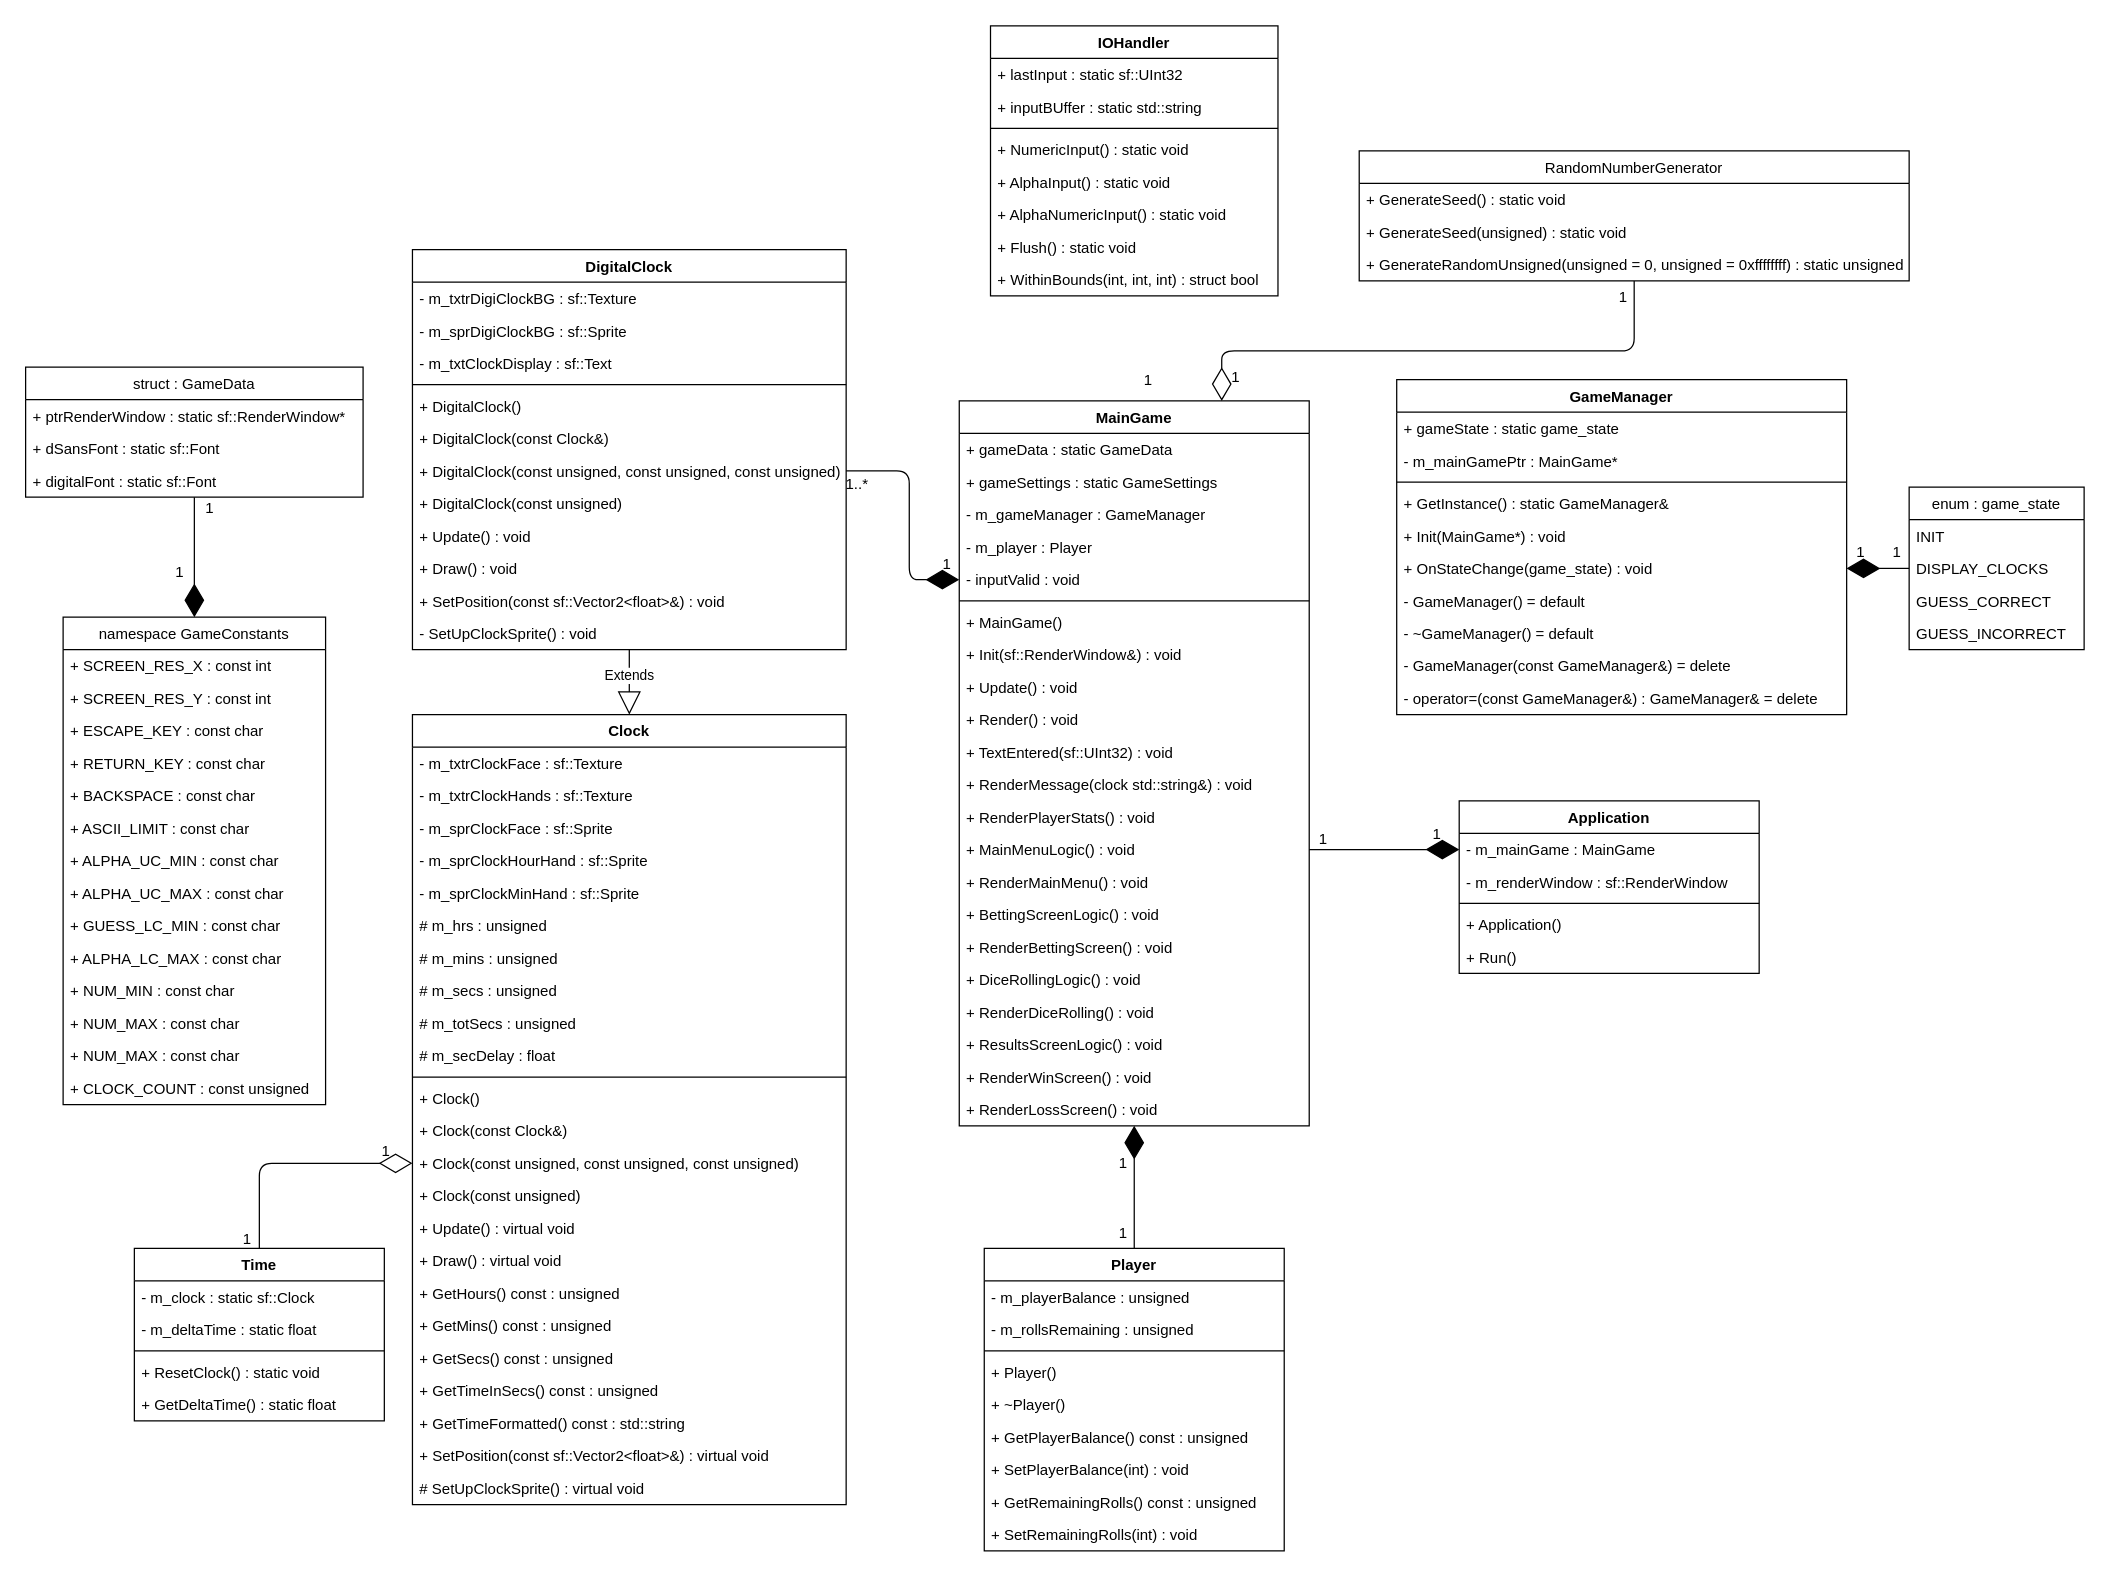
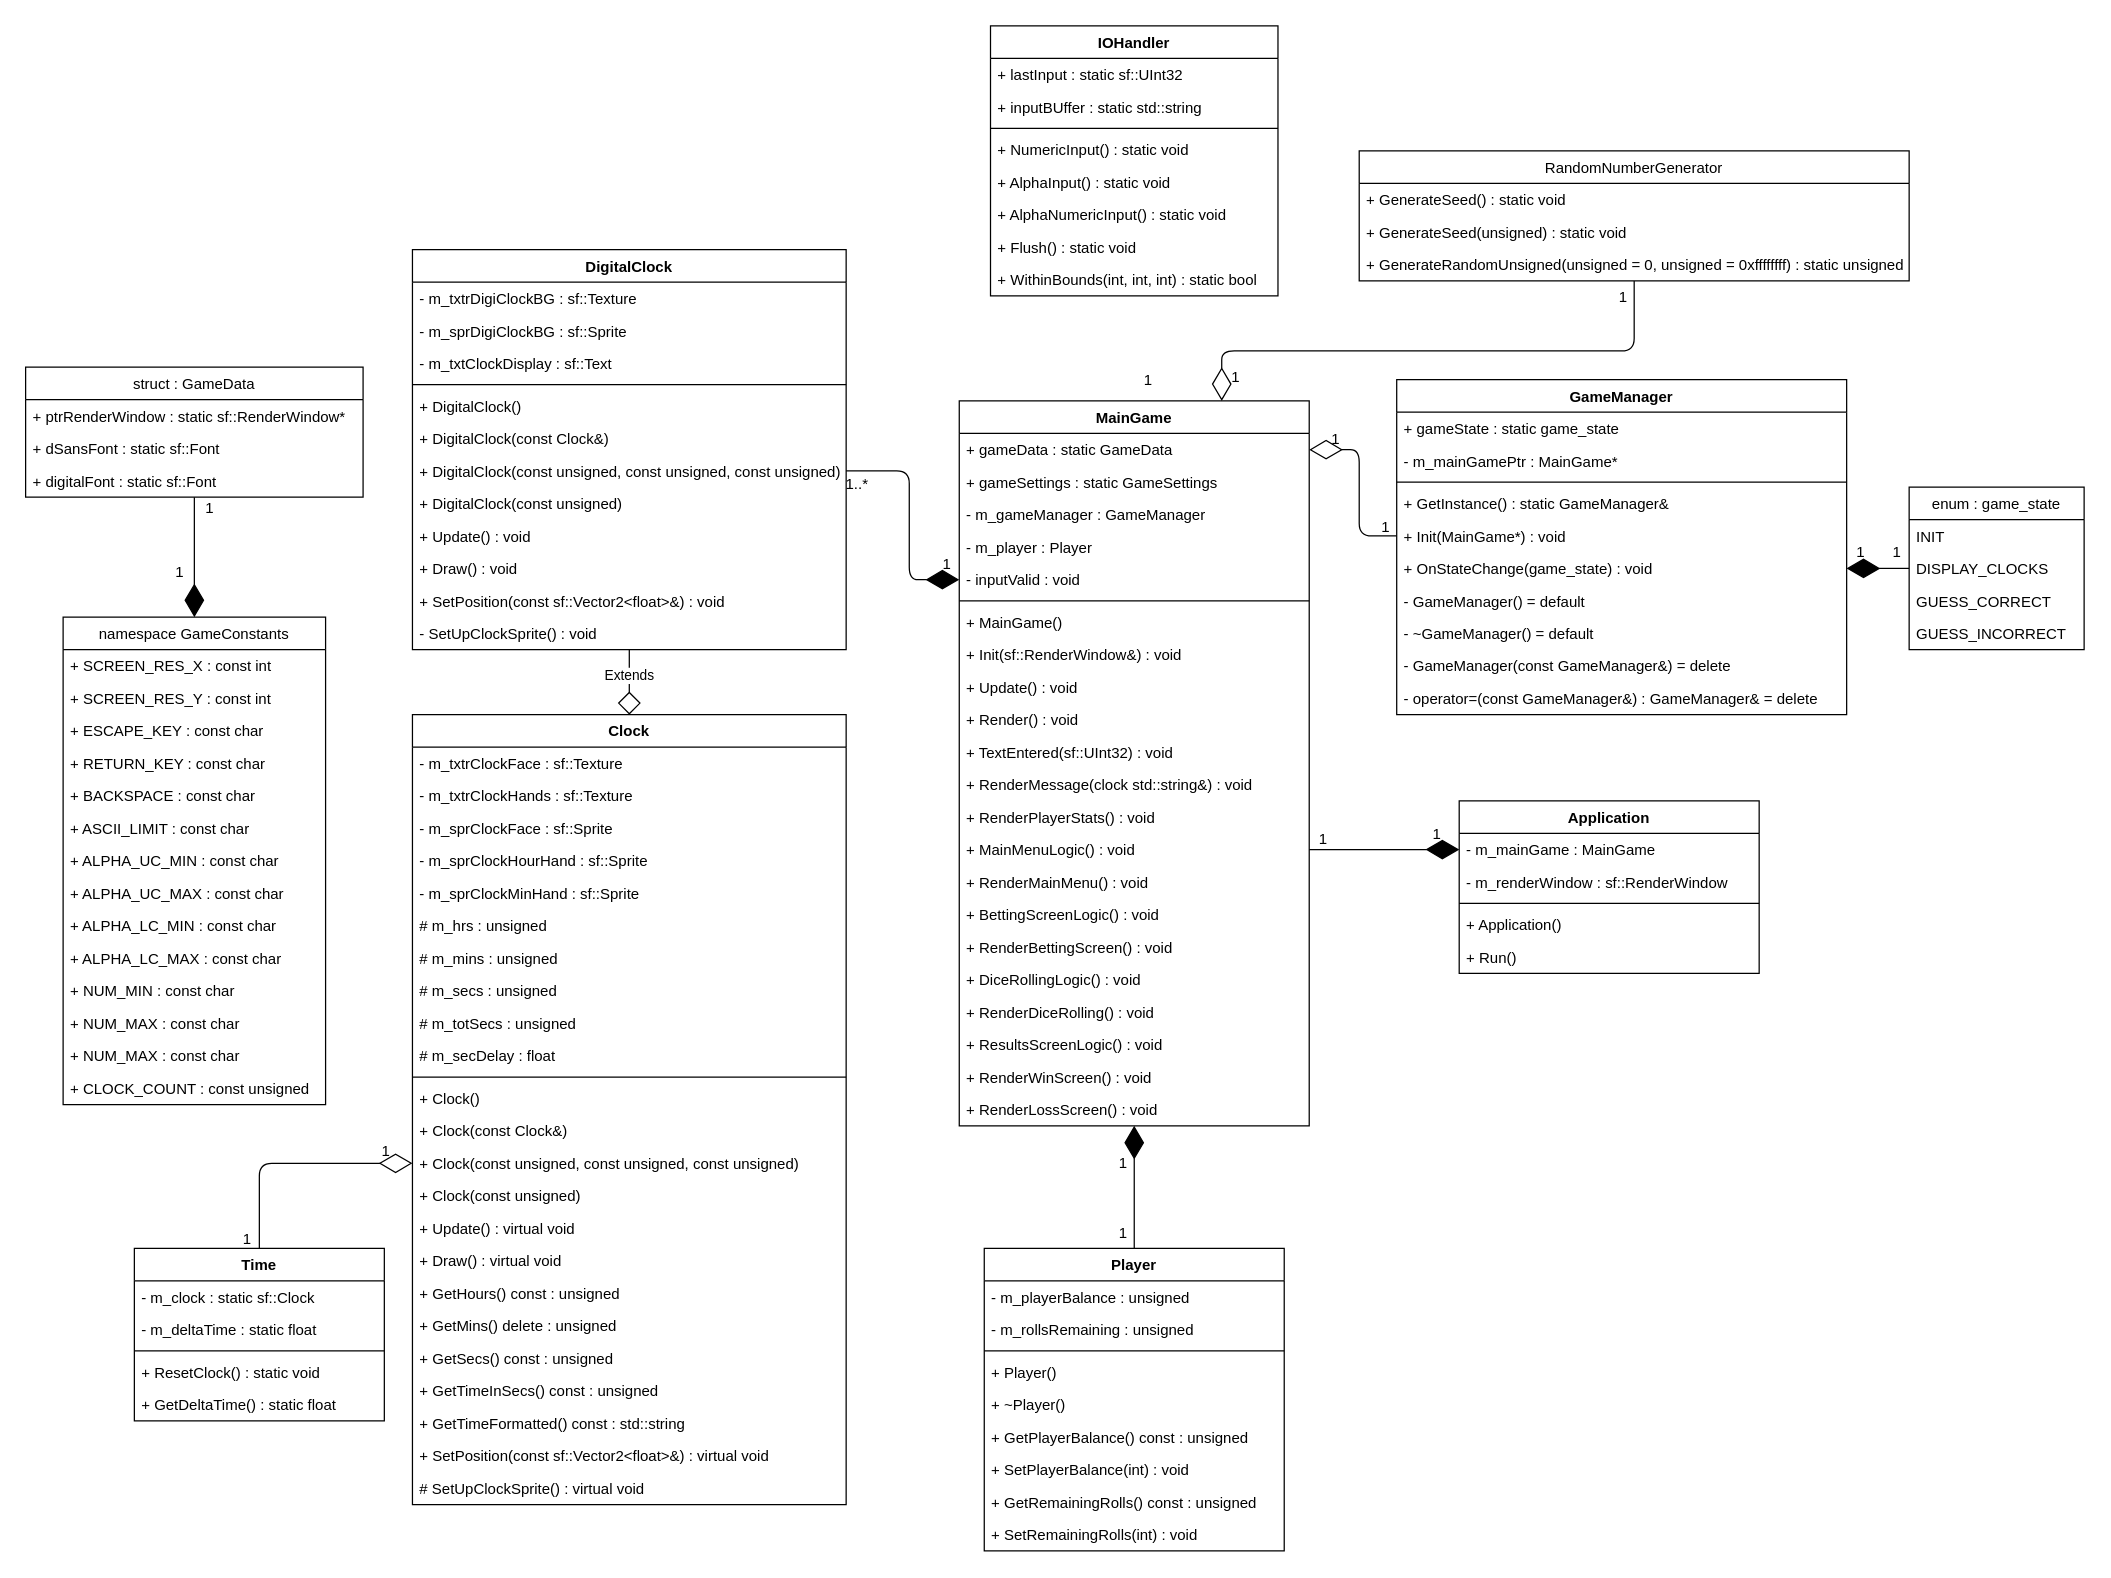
node "+ WithinBounds(int, int, int) : struct bool": label "+ WithinBounds(int, int, int) : struct bool" -> "+ WithinBounds(int, int, int) : static bool"
edge "+ Init(MainGame*) : void" -> "+ gameData : static GameData": added, labels "1", "1"
edge "DigitalClock" -> "Clock": arrowhead block -> diamond
node "+ GUESS_LC_MIN : const char": label "+ GUESS_LC_MIN : const char" -> "+ ALPHA_LC_MIN : const char"
node "+ GetMins() const : unsigned": label "+ GetMins() const : unsigned" -> "+ GetMins() delete : unsigned"
